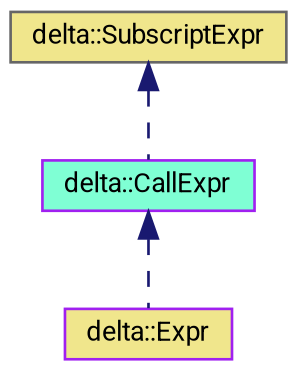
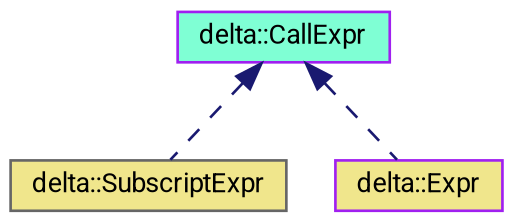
edge "delta::CallExpr" -> "delta::SubscriptExpr": reversed
